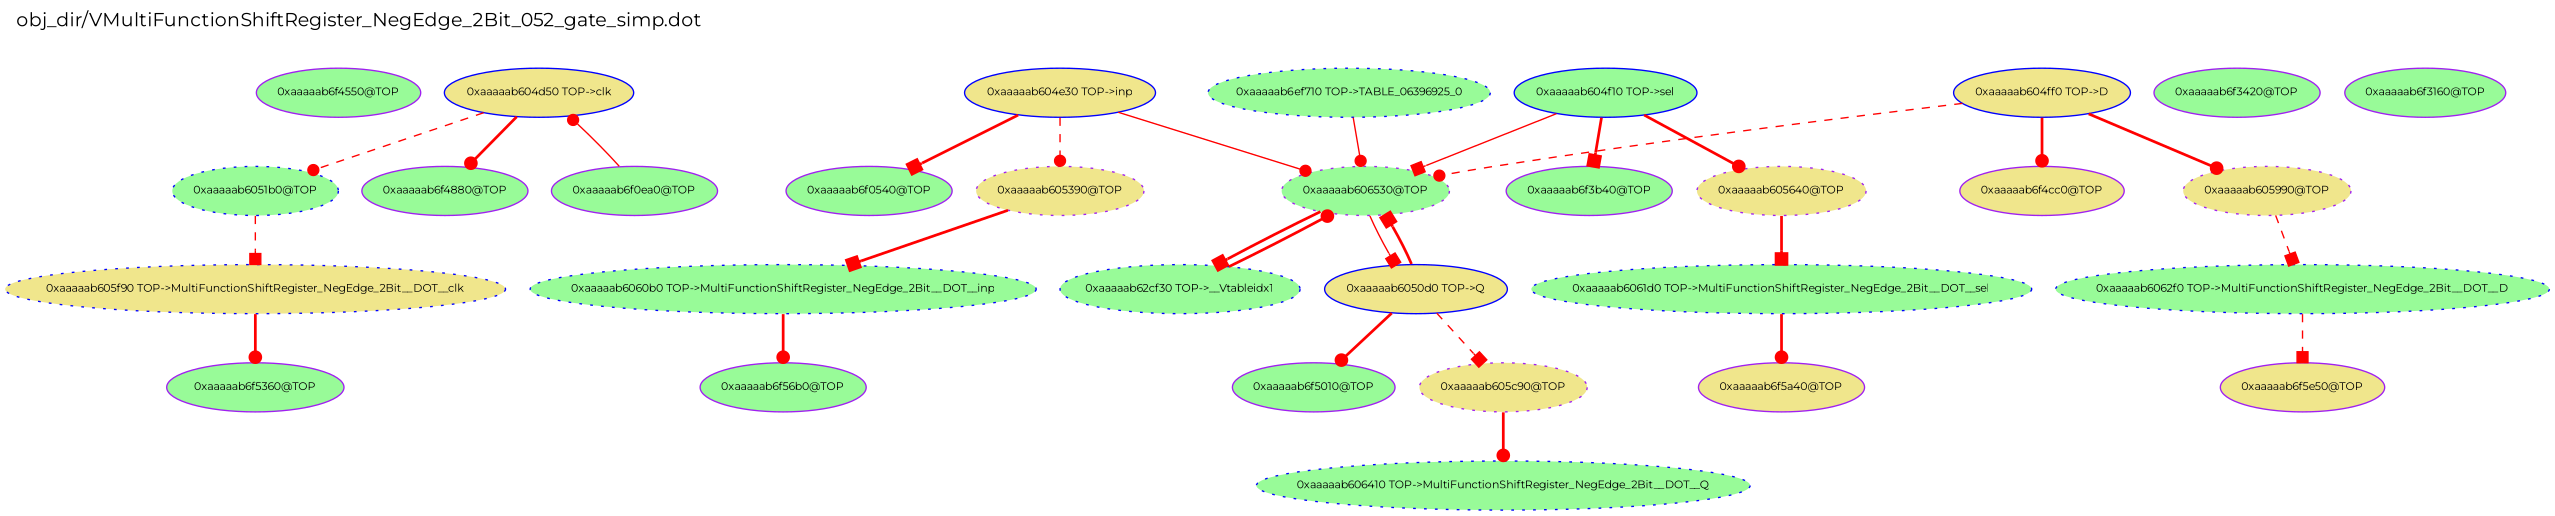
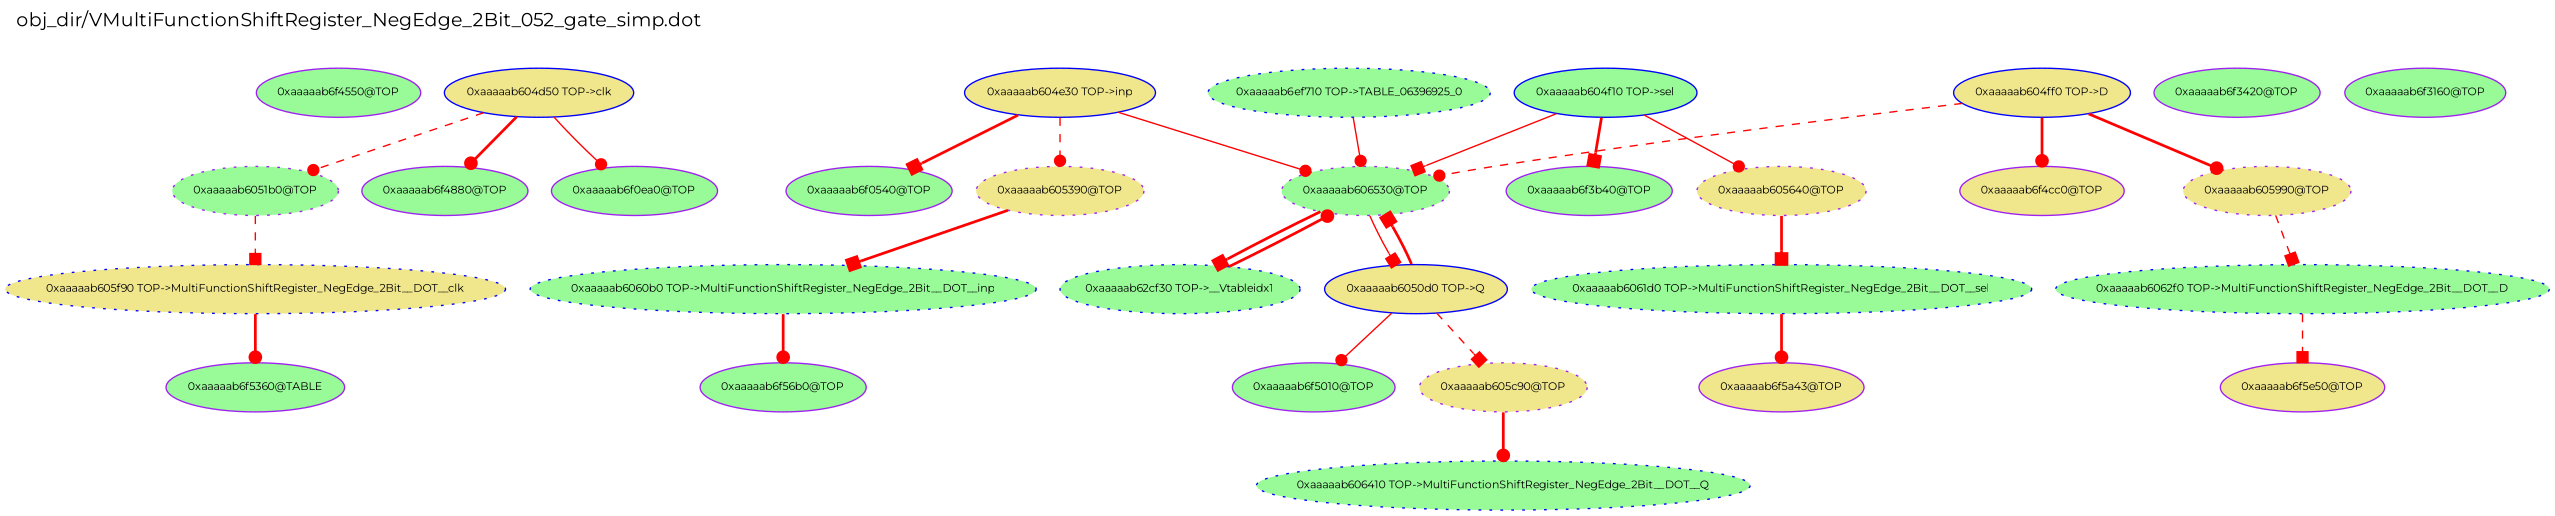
edge "0xaaaaab6f0ea0@TOP" -> "0xaaaaab604d50 TOP->clk": reversed
edge "0xaaaaab604f10 TOP->sel" -> "0xaaaaab605640@TOP": style bold -> solid
node "0xaaaaab6051b0@TOP": color blue -> purple
edge "0xaaaaab6050d0 TOP->Q" -> "0xaaaaab6f5010@TOP": style bold -> solid
node "0xaaaaab6f5360@TOP": label "0xaaaaab6f5360@TOP" -> "0xaaaaab6f5360@TABLE"
node "0xaaaaab6f5a40@TOP": label "0xaaaaab6f5a40@TOP" -> "0xaaaaab6f5a43@TOP"
